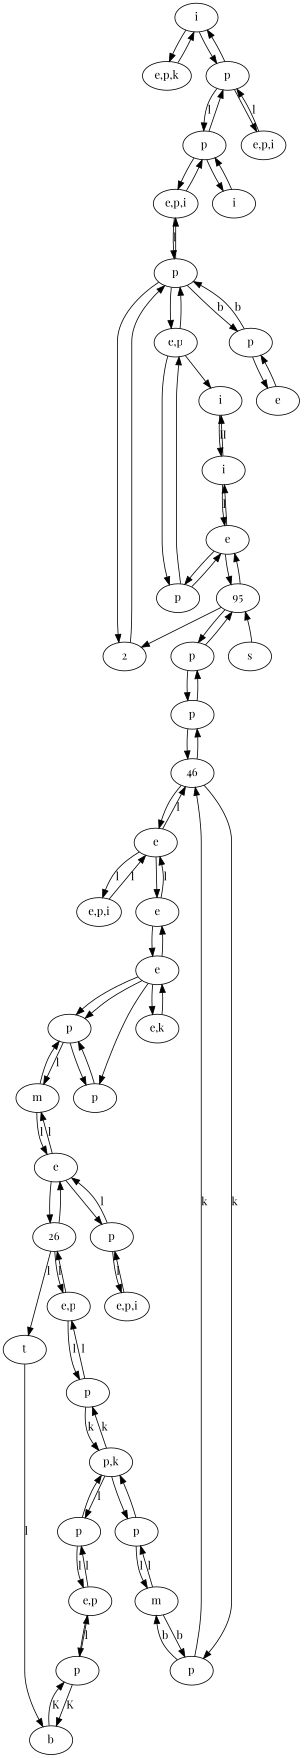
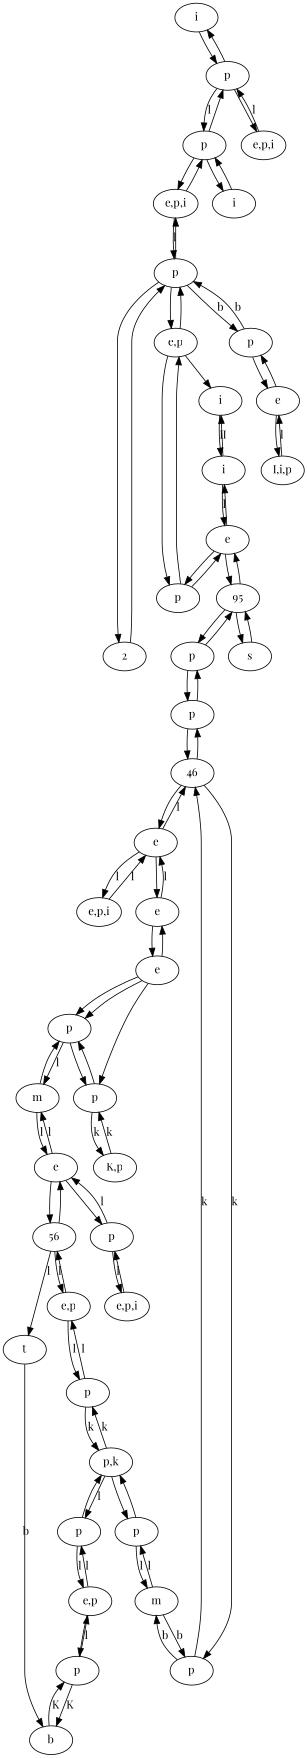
node "e,p,k": removed
node "I,i,p": added
edge "95" -> "2": now "95" -> "s"
node "e,k": removed
node "K,p": added
node "26": label "26" -> "56"
edge "t" -> "b": label "l" -> "b"
